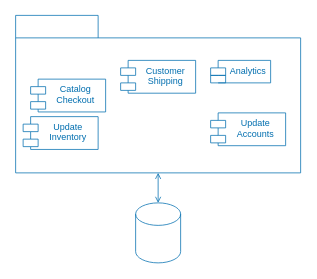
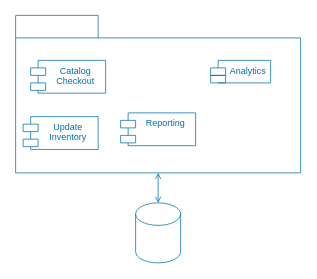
node "Customer Shipping": removed
node "Catalog Checkout": moved (68, 96) -> (68, 77)
node "Reporting": added
node "Update Accounts": removed
